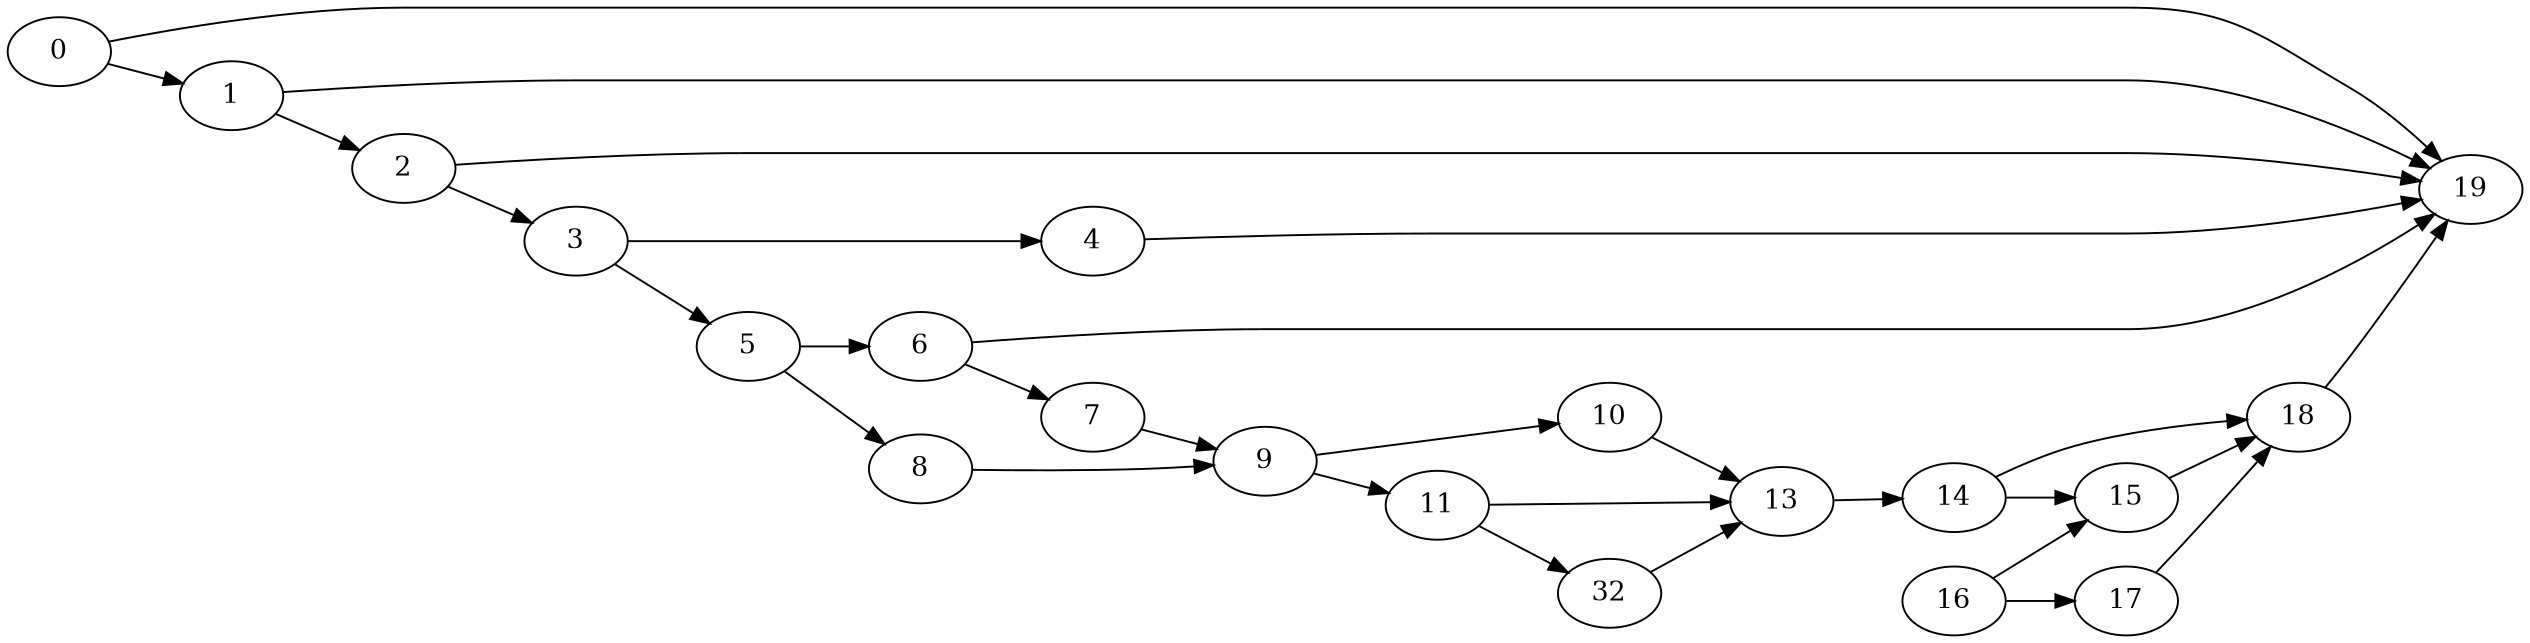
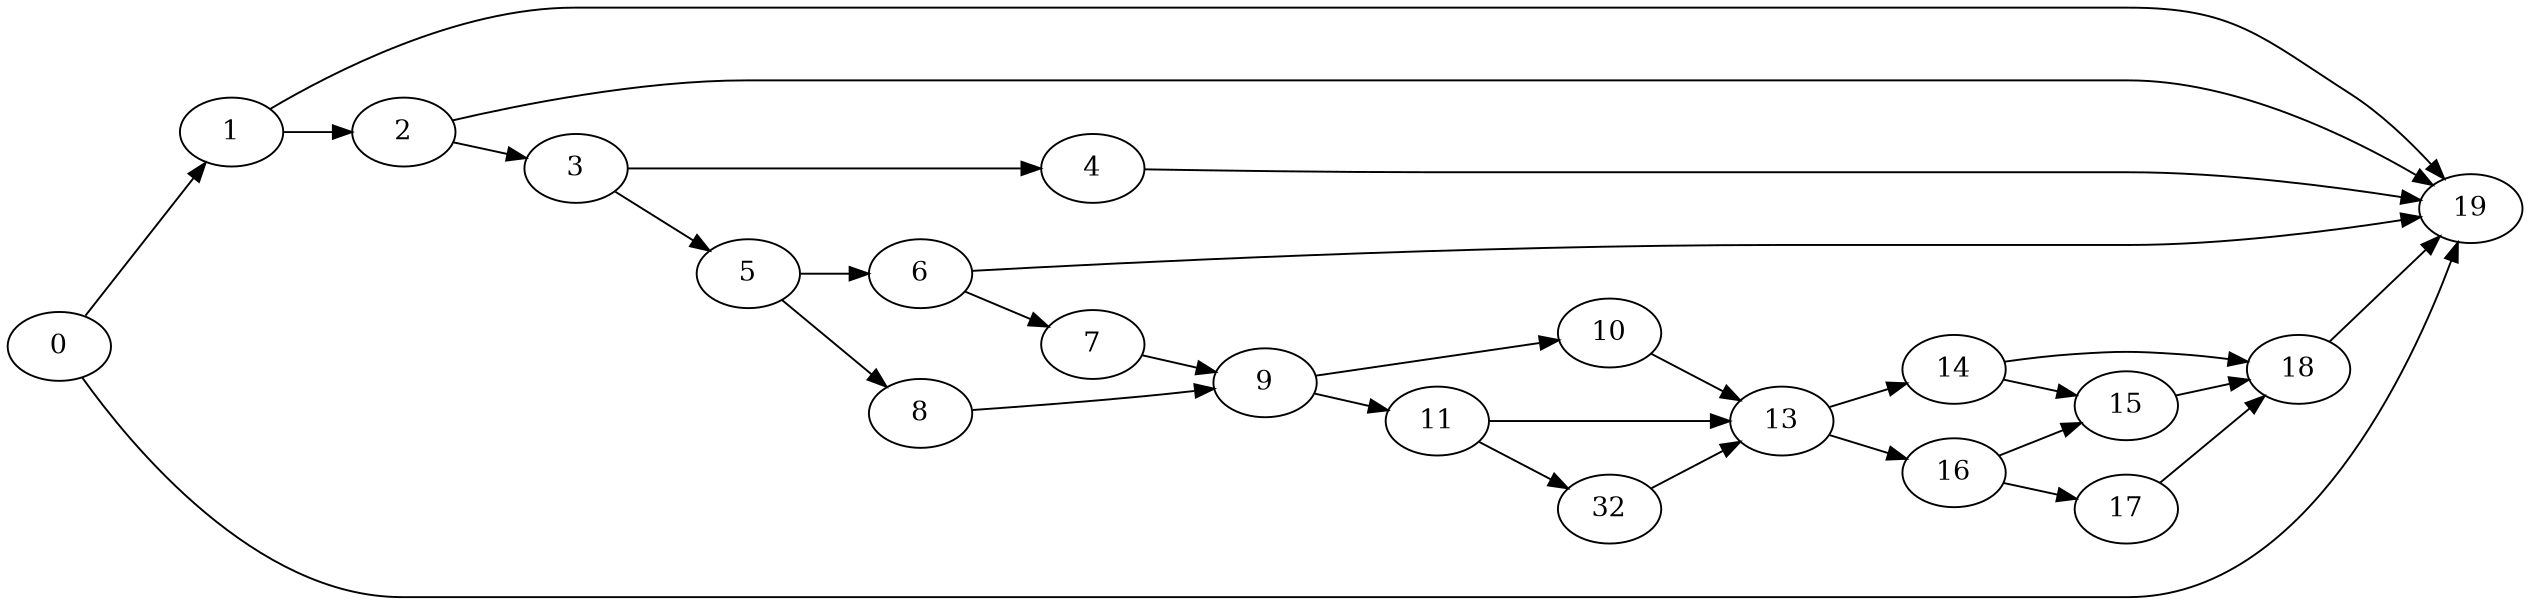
edge "13" -> "16": added
